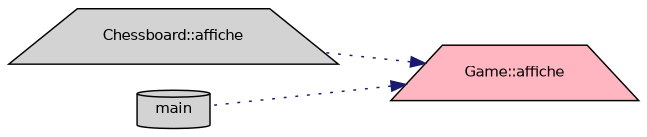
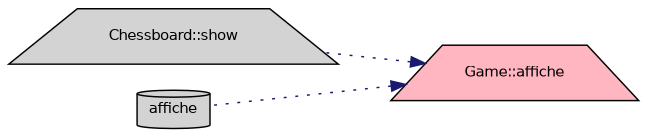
node "Chessboard::affiche": label "Chessboard::affiche" -> "Chessboard::show"
node "main": label "main" -> "affiche"
